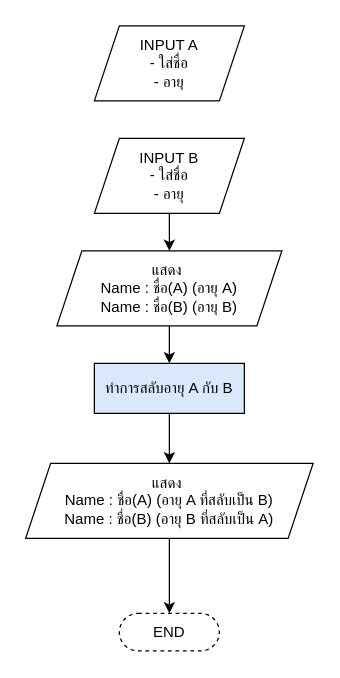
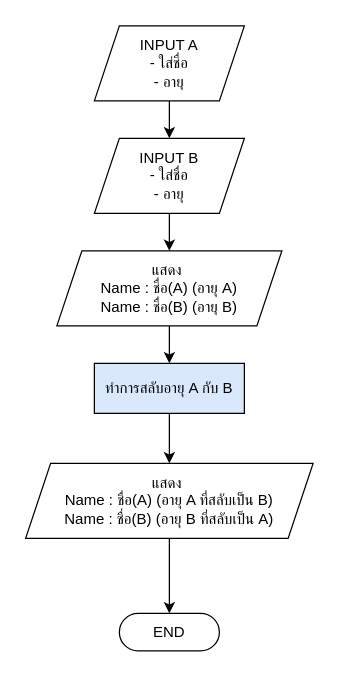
edge "INPUT A - ใส่ชื่อ - อายุ" -> "INPUT B - ใส่ชื่อ - อายุ": added
node "END": style dashed -> solid
